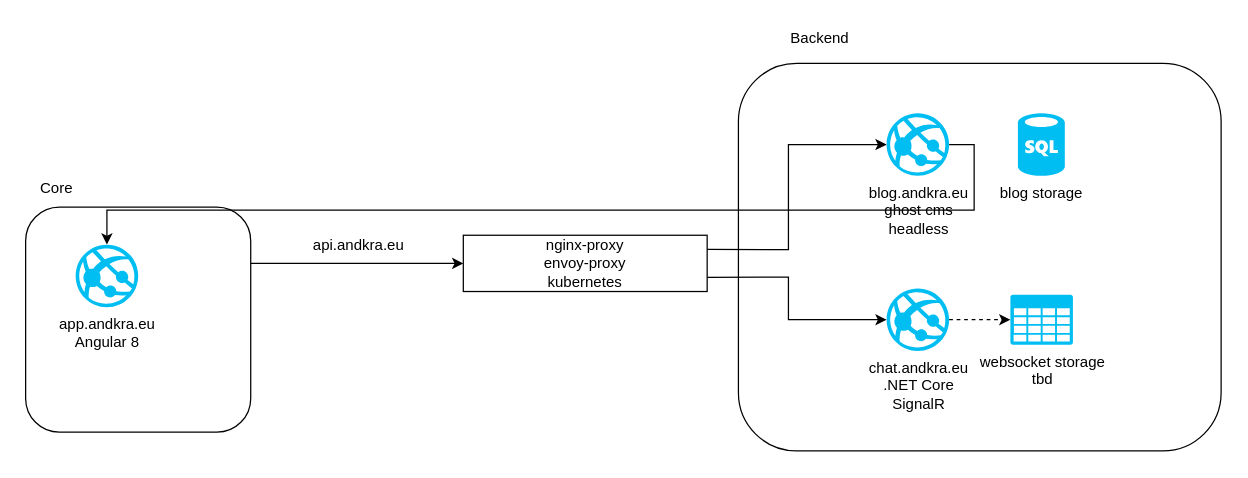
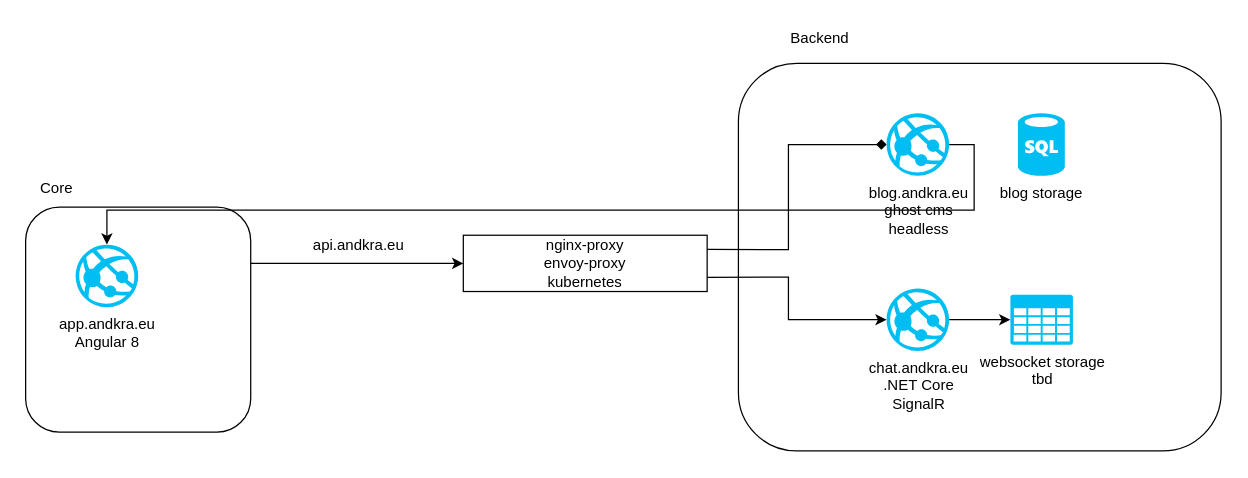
edge "nginx-proxy envoy-proxy kubernetes" -> "blog.andkra.eu ghost cms headless": arrowhead classic -> diamond
edge "chat.andkra.eu .NET Core SignalR" -> "websocket storage tbd": style dashed -> solid
